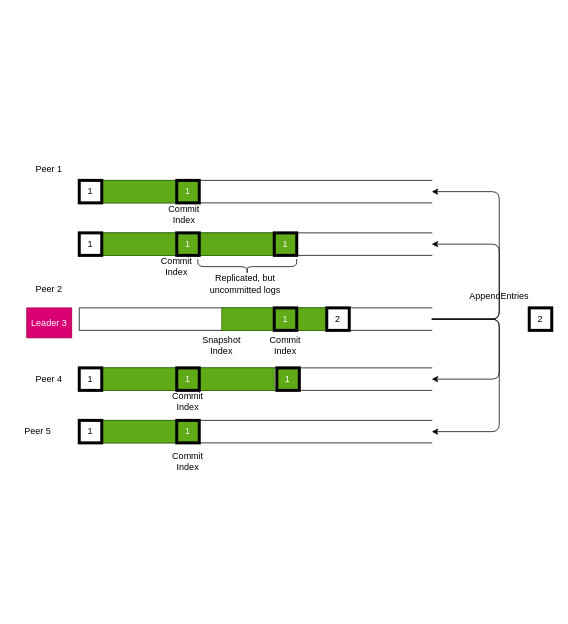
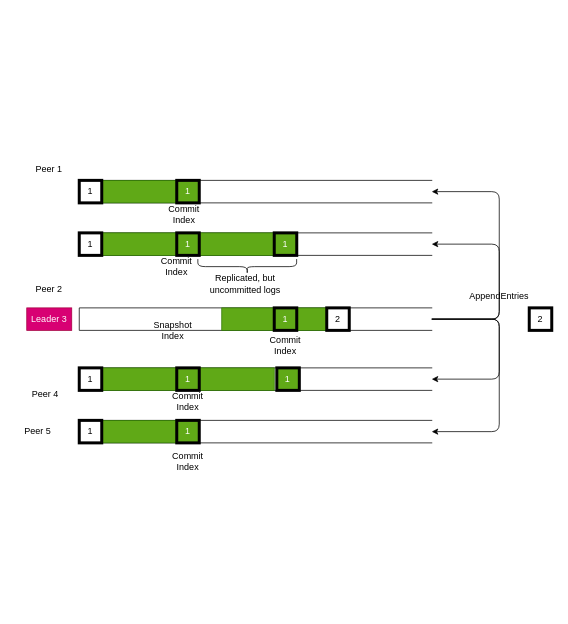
node "Leader 3": size 45x30 -> 45x23
node "Snapshot Index": moved (222, 345) -> (173, 330)
node "Peer 4": moved (49, 379) -> (45, 394)
